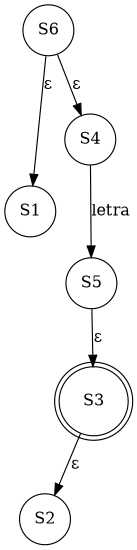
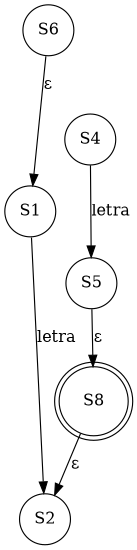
edge "S6" -> "S4": removed, label "ε"
edge "S1" -> "S2": added, label "letra"
node "S3": label "S3" -> "S8"
